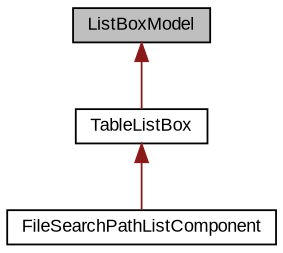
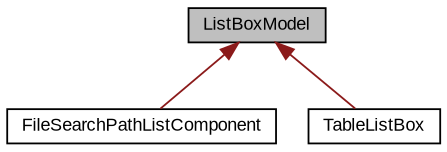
edge "FileSearchPathListComponent" -> "TableListBox": now "FileSearchPathListComponent" -> "ListBoxModel"
